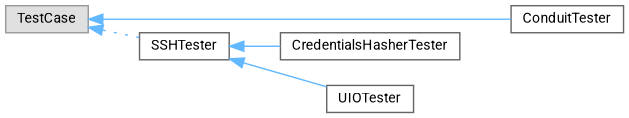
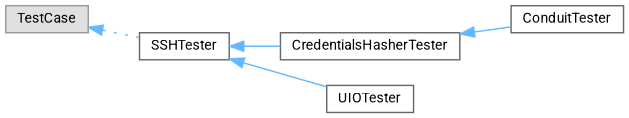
edge "ConduitTester" -> "TestCase": now "ConduitTester" -> "CredentialsHasherTester"
